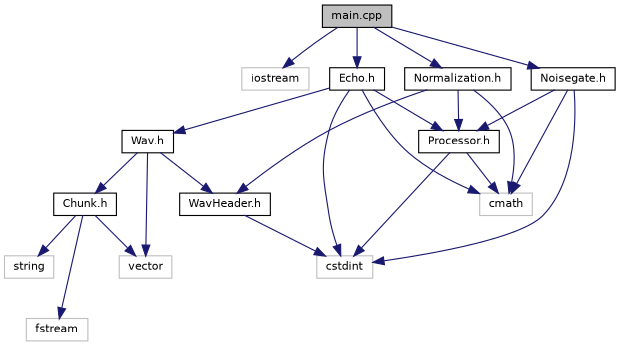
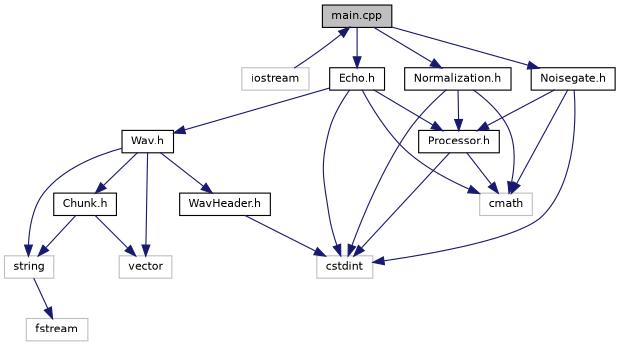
edge "main.cpp" -> "iostream": reversed
edge "Normalization.h" -> "WavHeader.h": now "Normalization.h" -> "cstdint"
edge "Wav.h" -> "string": added
edge "Chunk.h" -> "fstream": now "string" -> "fstream"
